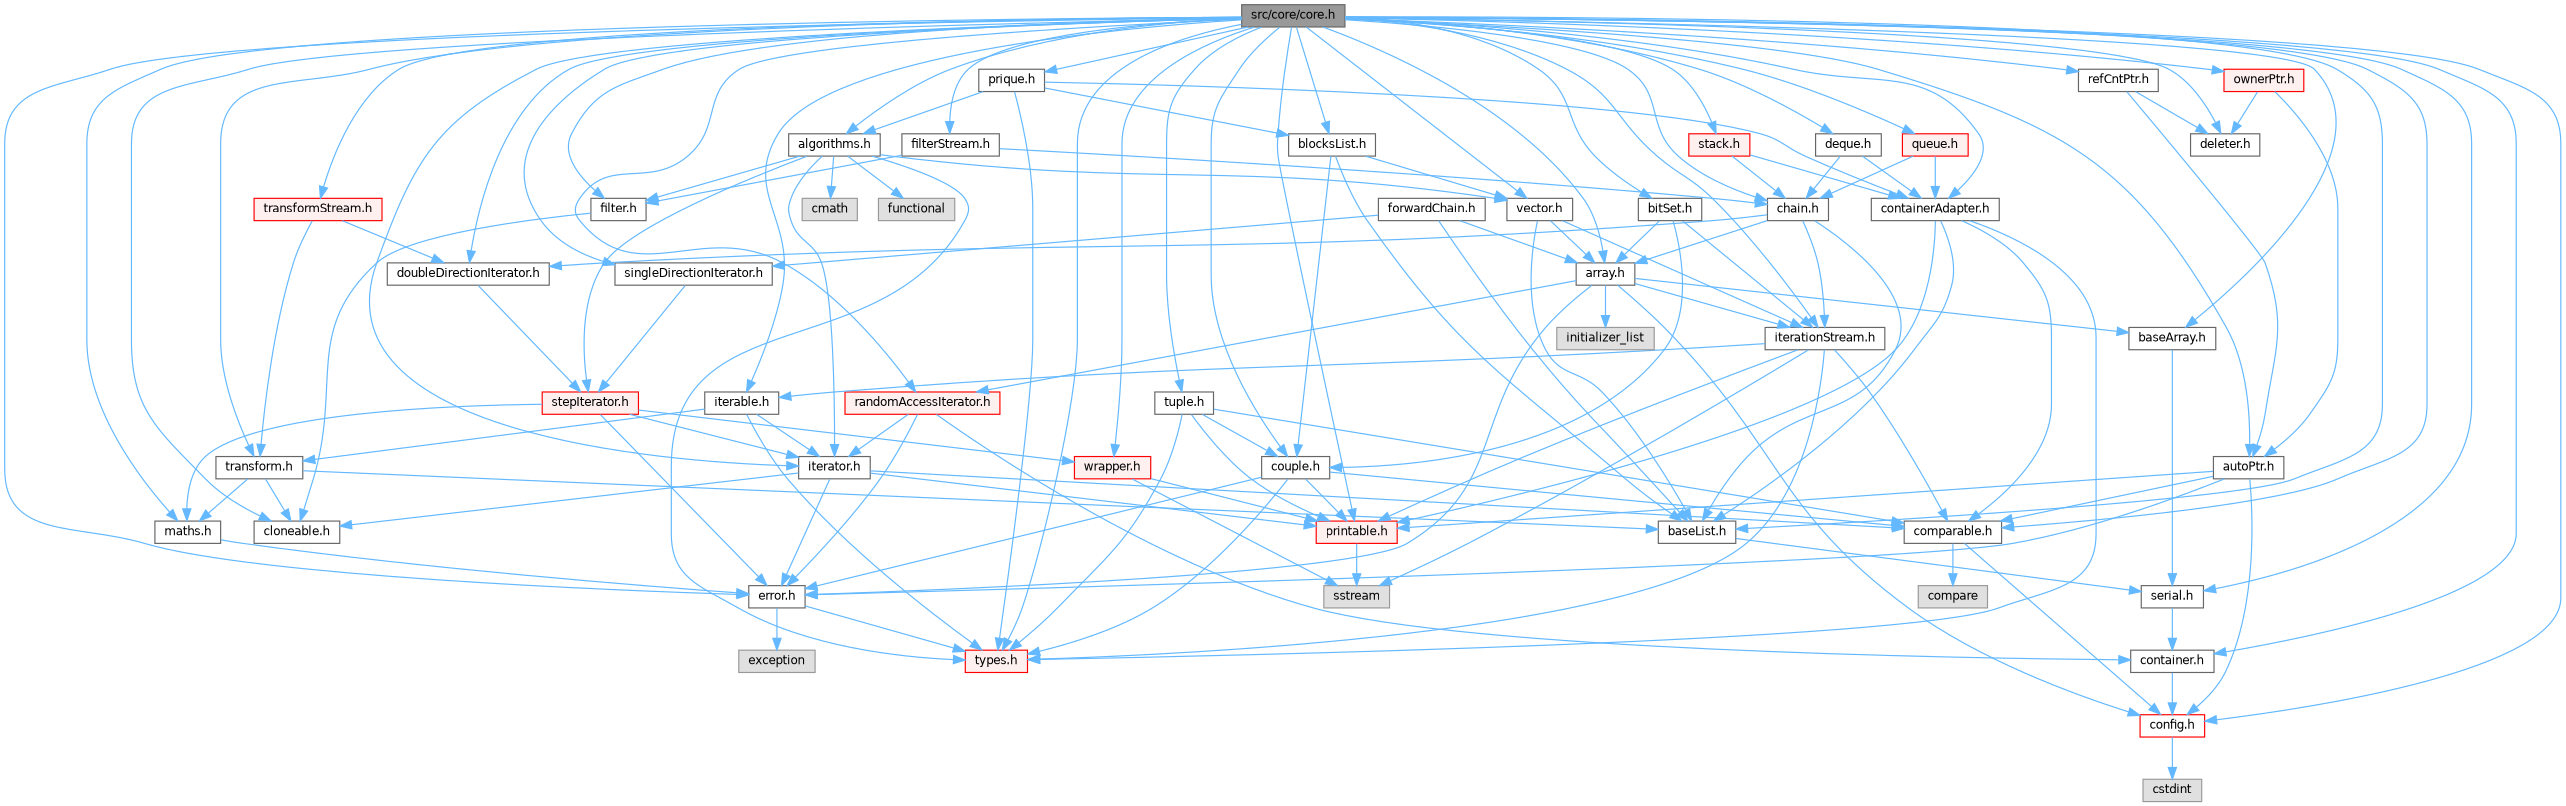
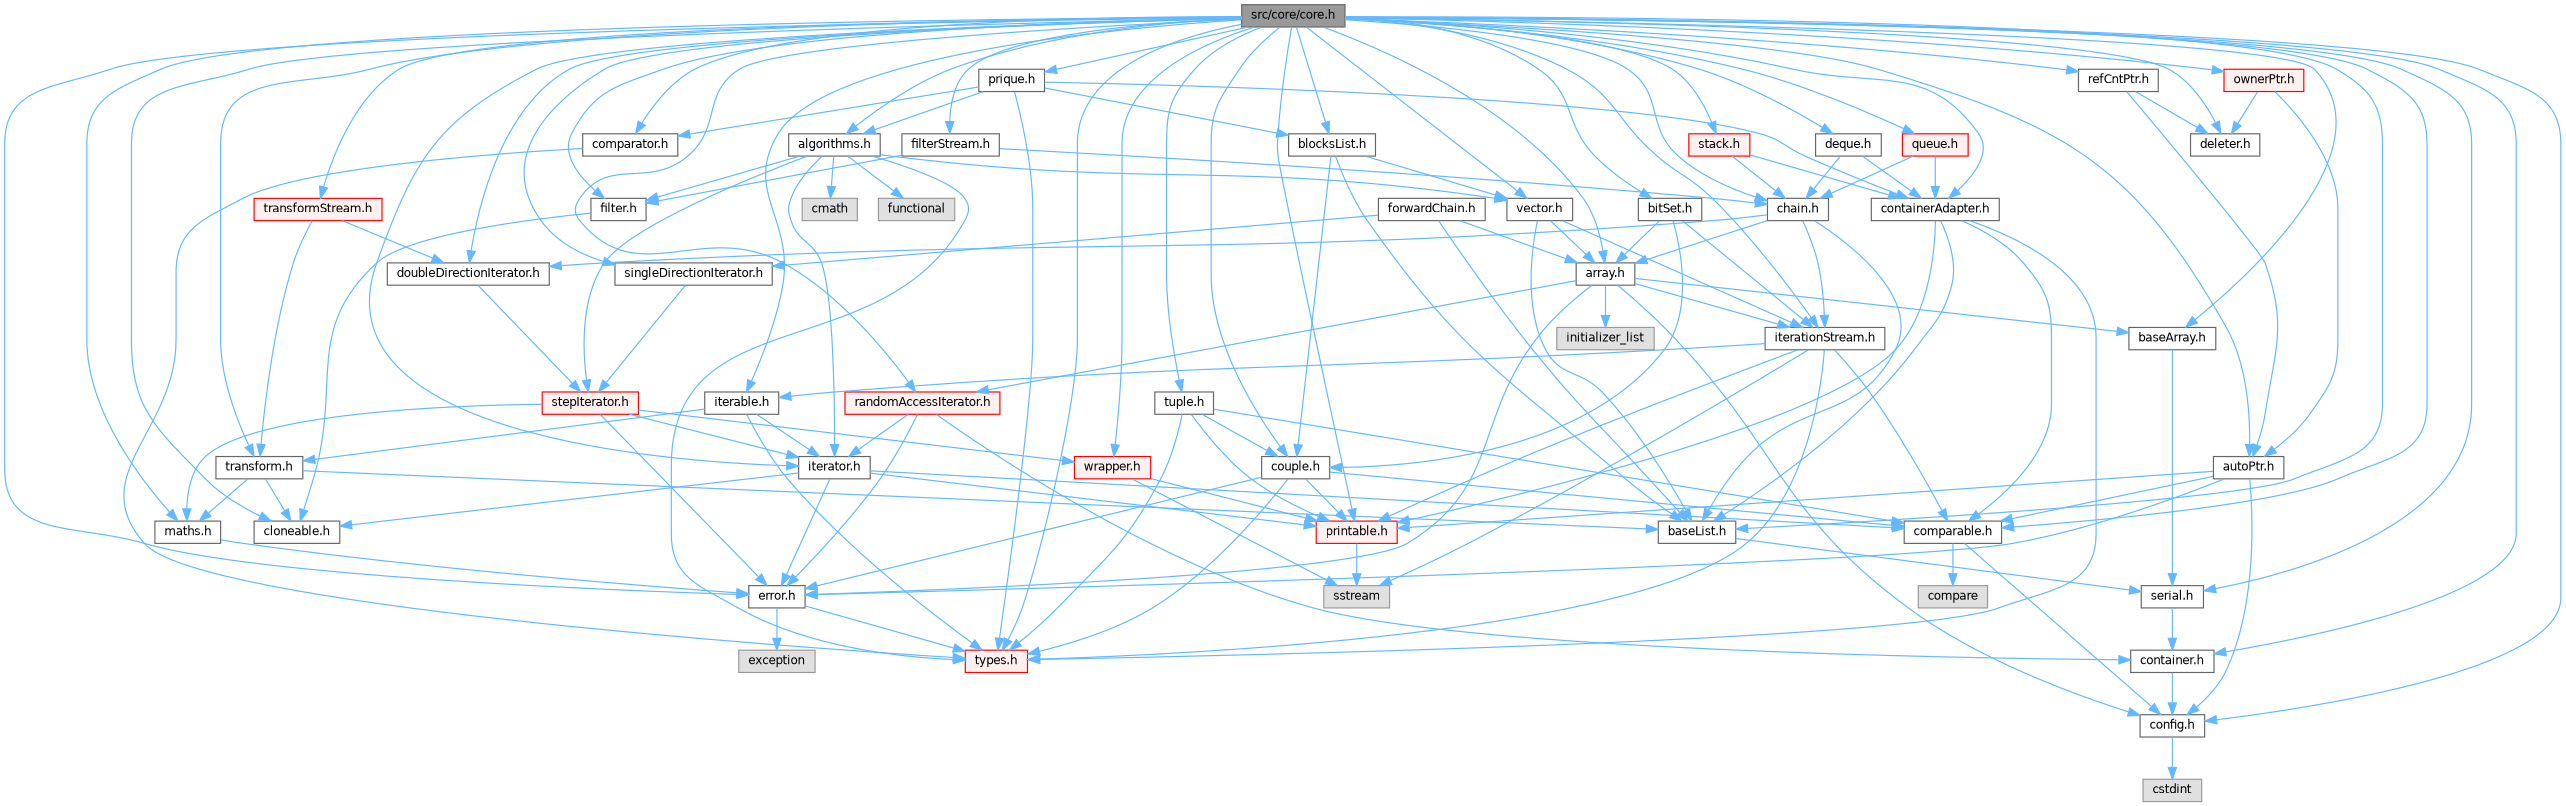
node "comparator.h": added
node "config.h": color red -> grey40
